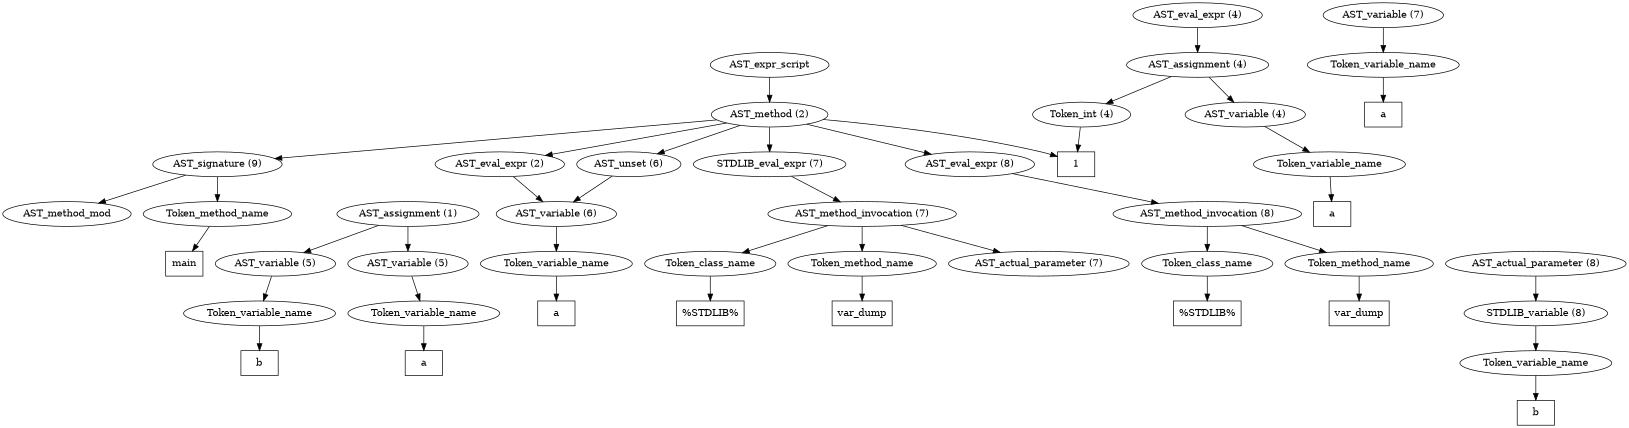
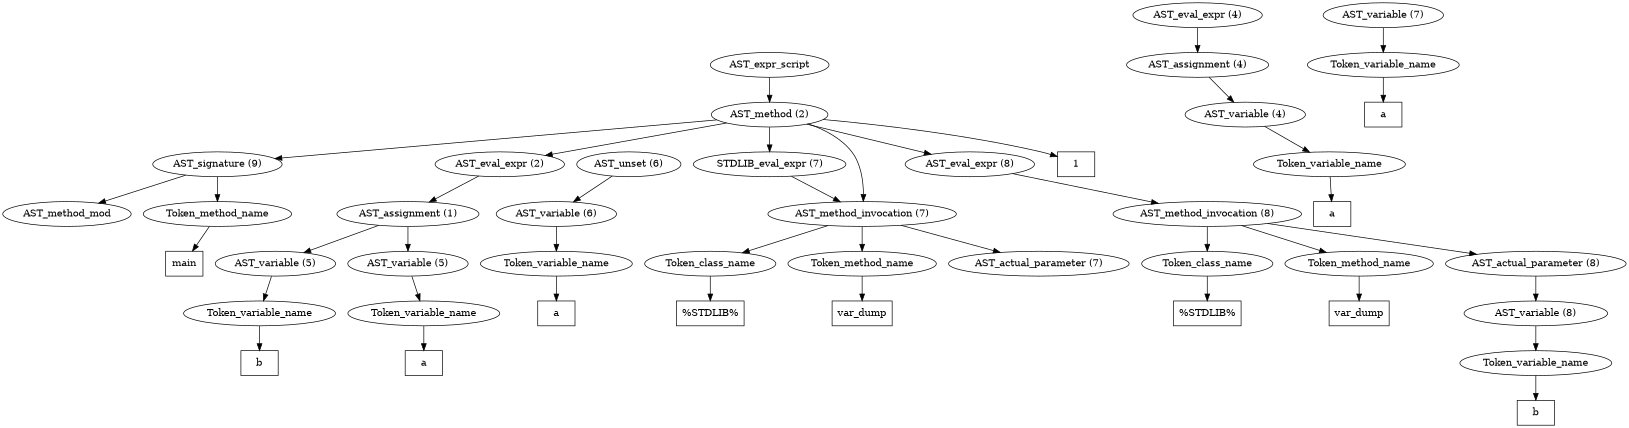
node "Token_int (4)": removed
edge "AST_method (2)" -> "AST_unset (6)": now "AST_method (2)" -> "AST_method_invocation (7)"
edge "AST_eval_expr (2)" -> "AST_variable (6)": now "AST_eval_expr (2)" -> "AST_assignment (1)"
edge "AST_method_invocation (8)" -> "AST_actual_parameter (8)": added
node "STDLIB_variable (8)": label "STDLIB_variable (8)" -> "AST_variable (8)"
